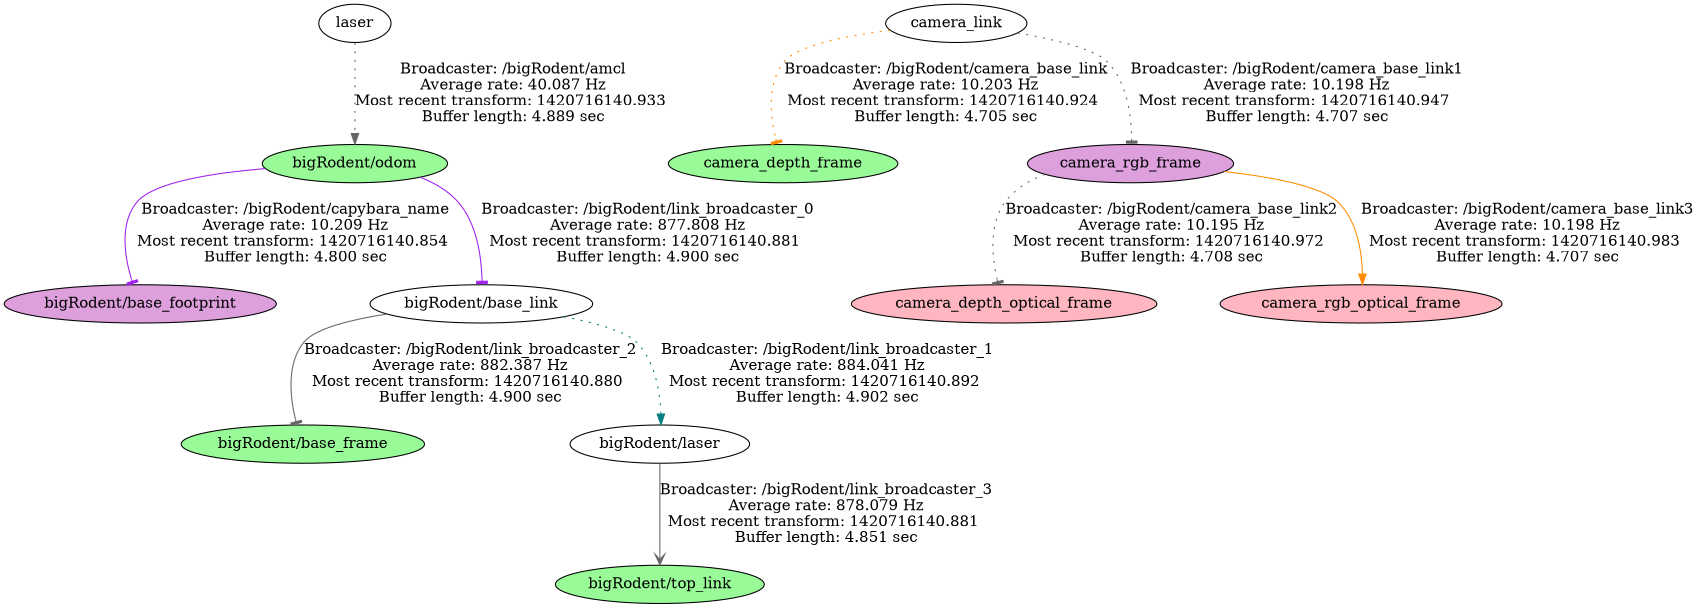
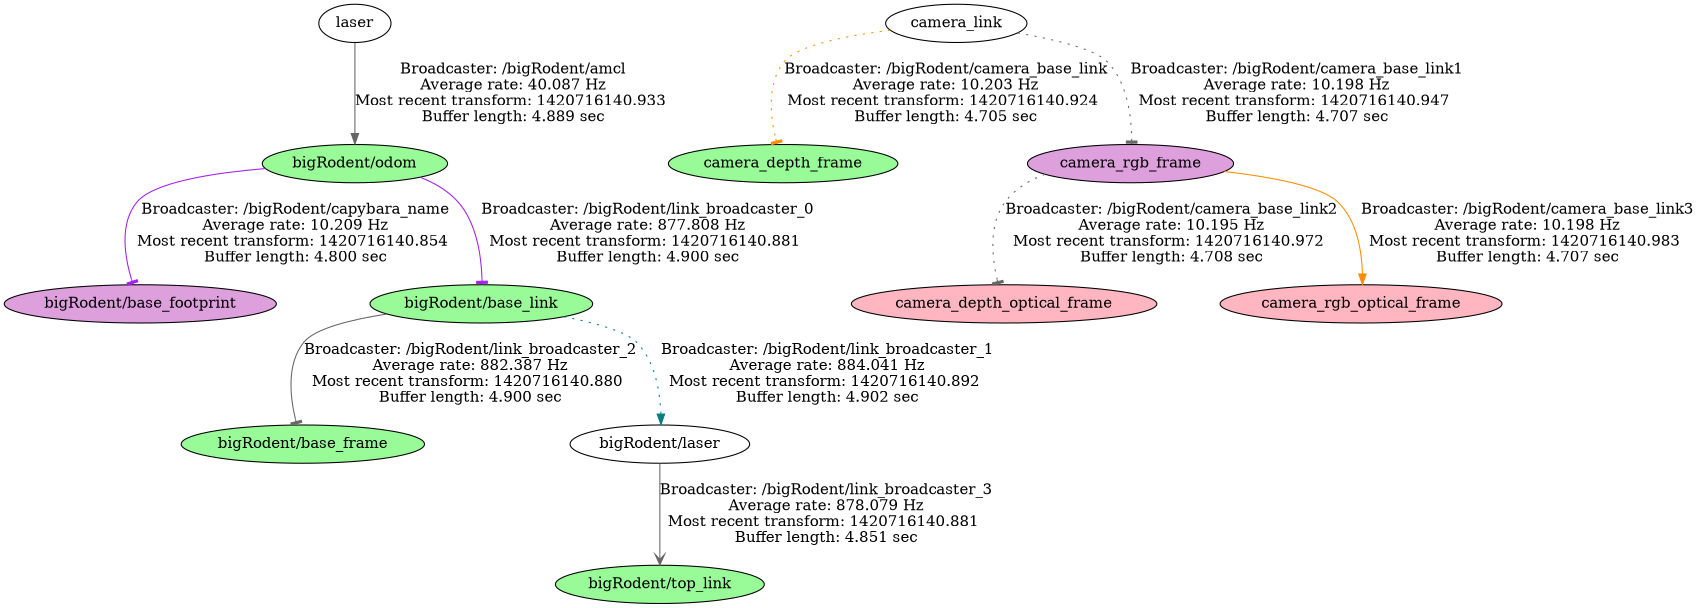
edge "laser" -> "bigRodent/odom": style dotted -> solid
node "bigRodent/base_link": fillcolor white -> palegreen
